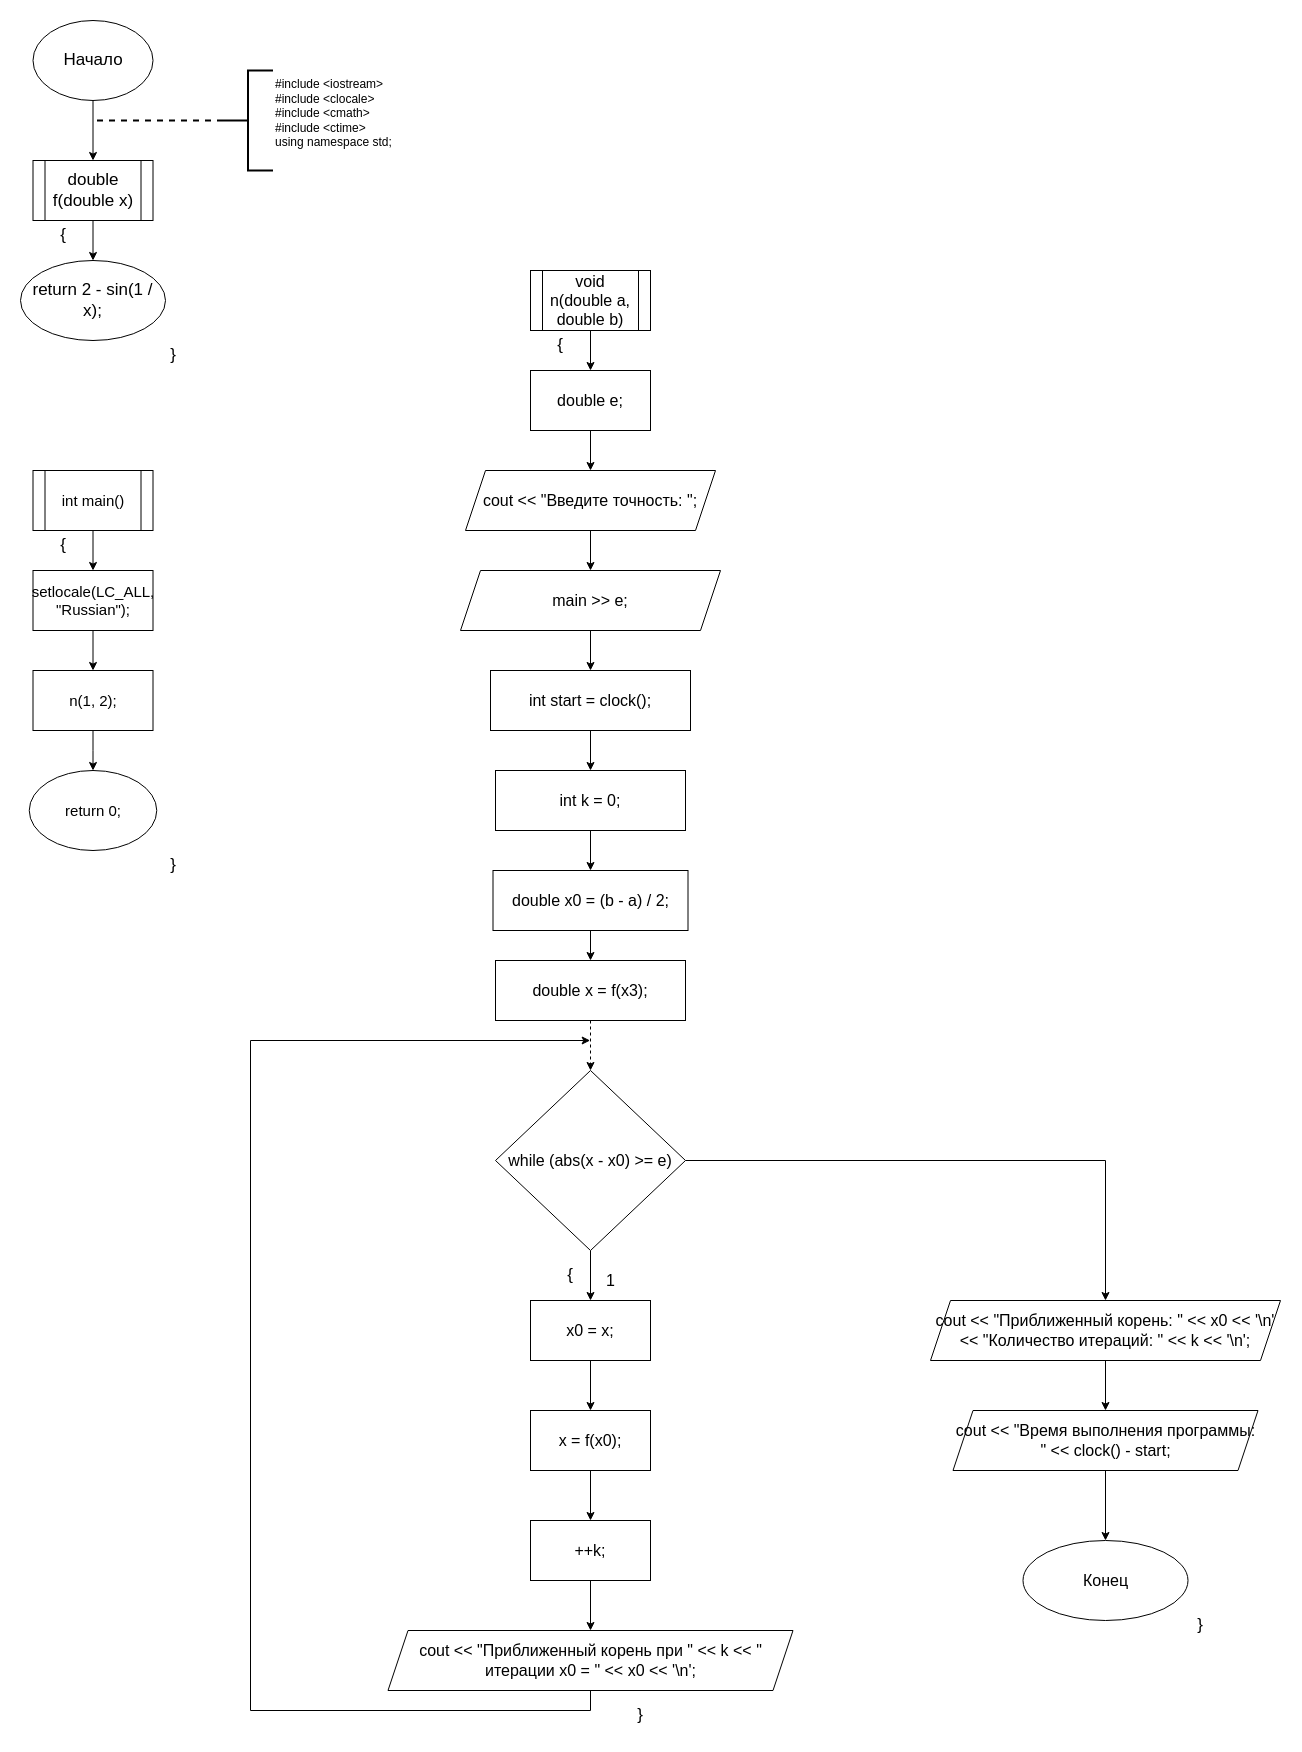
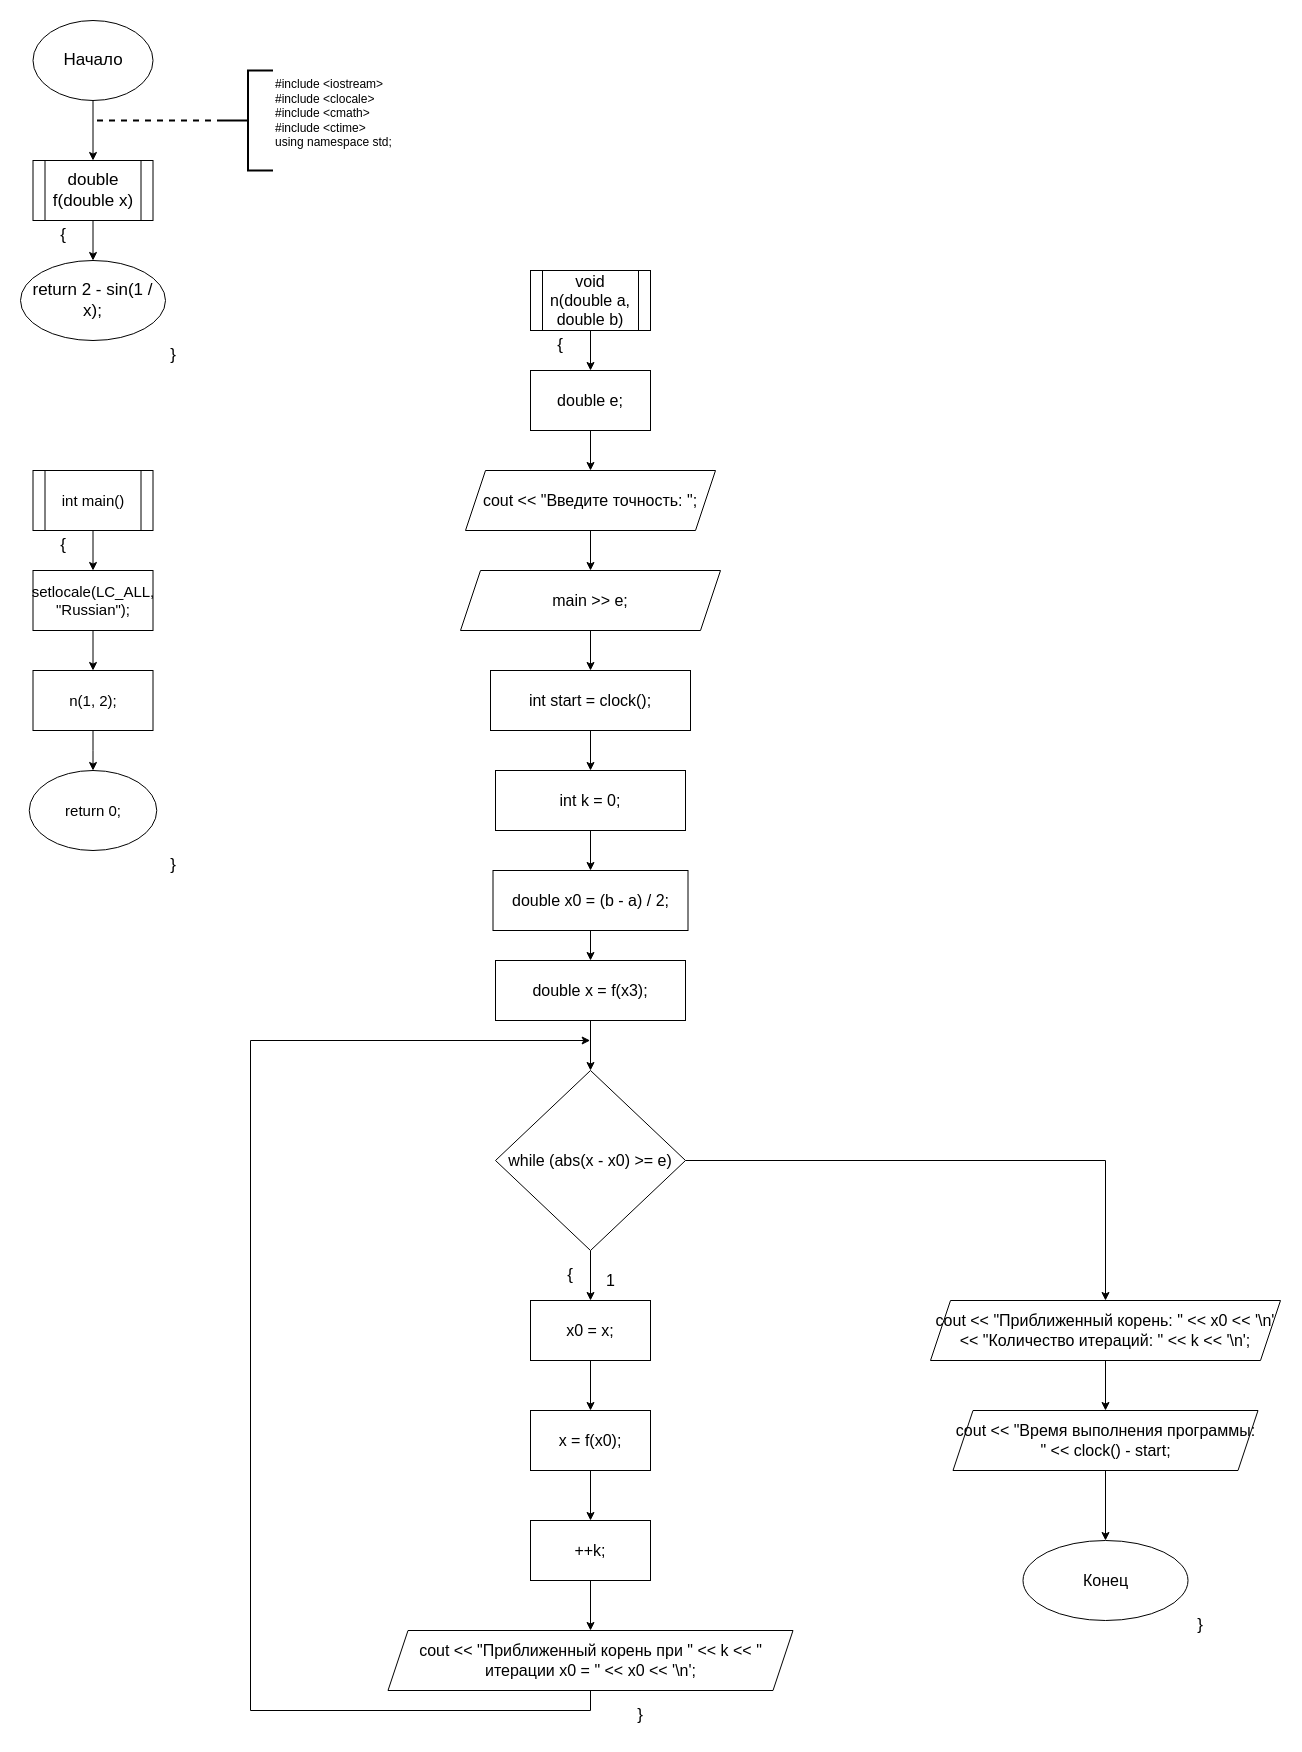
edge "double x = f(x3);" -> "while (abs(x - x0) >= e)": style dashed -> solid
